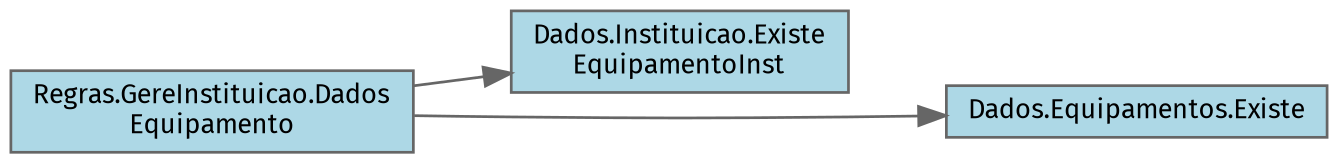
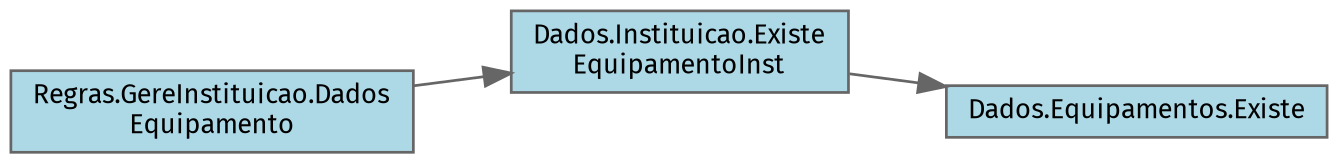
edge "Regras.GereInstituicao.Dados Equipamento" -> "Dados.Equipamentos.Existe": now "Dados.Instituicao.Existe EquipamentoInst" -> "Dados.Equipamentos.Existe"
